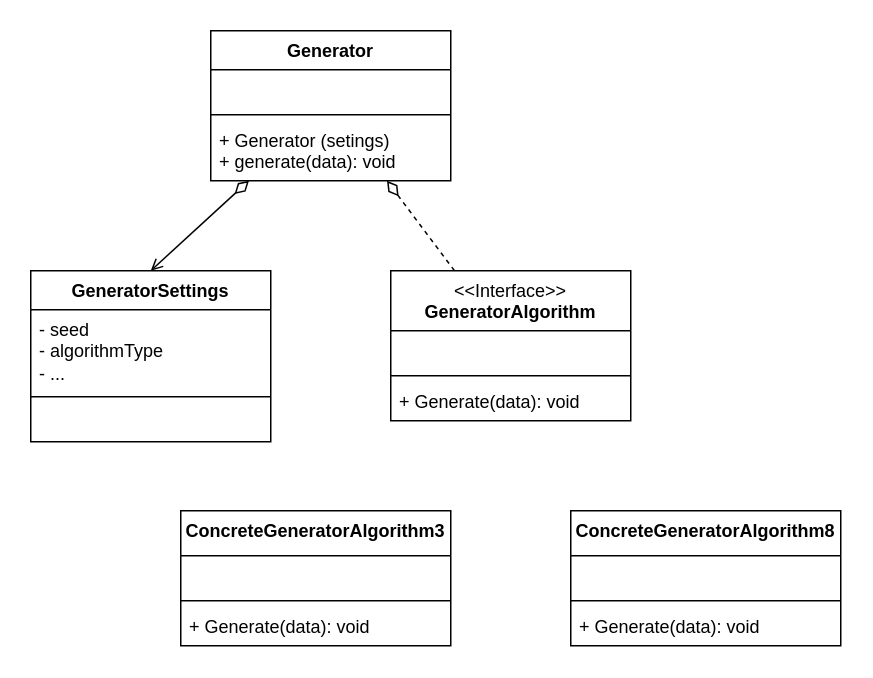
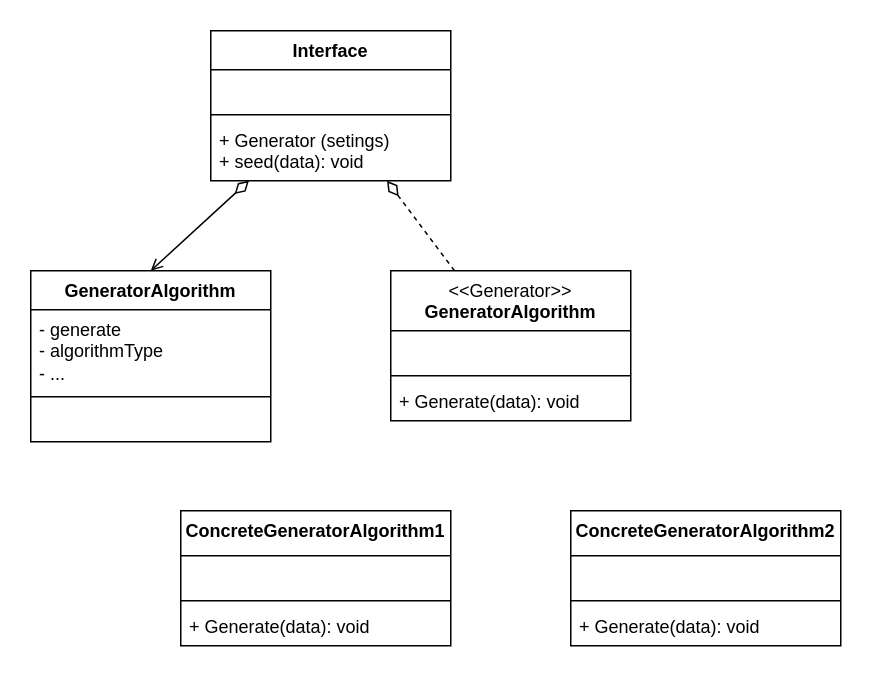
node "Generator": label "Generator" -> "Interface"
node "+ Generator (setings) + generate(data): void": label "+ Generator (setings) + generate(data): void" -> "+ Generator (setings) + seed(data): void"
node "GeneratorSettings": label "GeneratorSettings" -> "GeneratorAlgorithm"
node "<<Interface>> GeneratorAlgorithm": label "<<Interface>> GeneratorAlgorithm" -> "<<Generator>> GeneratorAlgorithm"
node "- seed - algorithmType - ...": label "- seed - algorithmType - ..." -> "- generate - algorithmType - ..."
node "ConcreteGeneratorAlgorithm3": label "ConcreteGeneratorAlgorithm3" -> "ConcreteGeneratorAlgorithm1"
node "ConcreteGeneratorAlgorithm8": label "ConcreteGeneratorAlgorithm8" -> "ConcreteGeneratorAlgorithm2"
